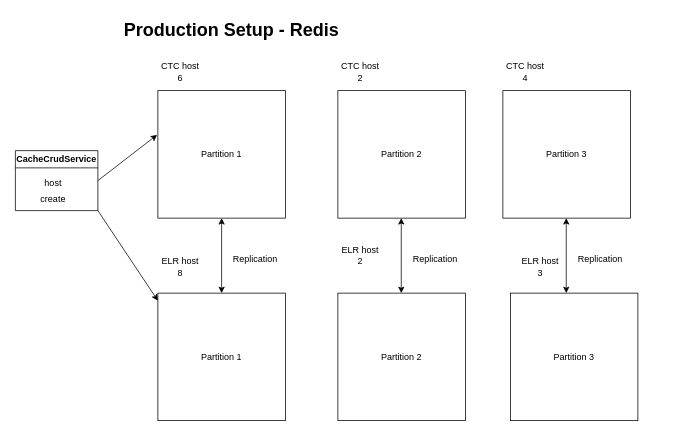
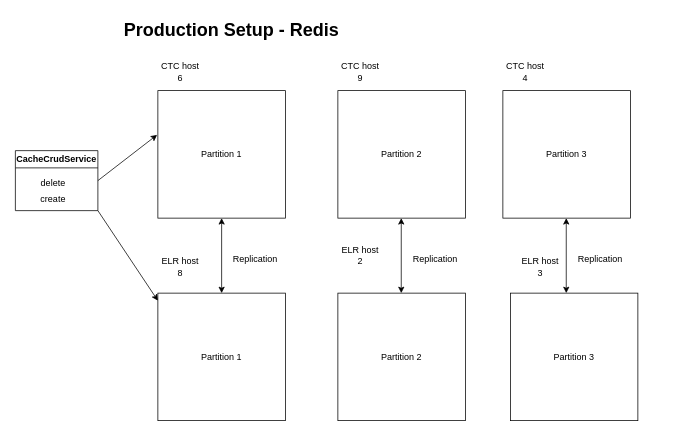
node "CTC host 2": label "CTC host 2" -> "CTC host 9"
node "host": label "host" -> "delete"
